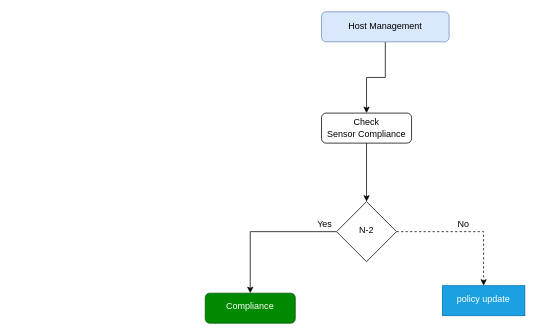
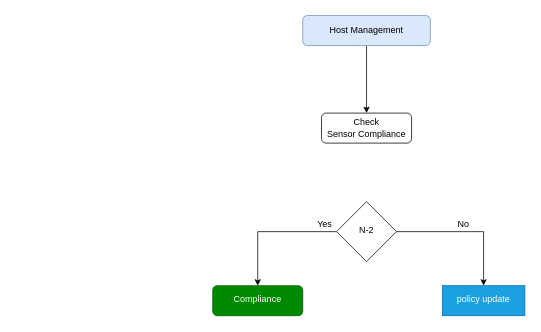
node "Host Management": moved (385, 27) -> (366, 30)
edge "Check Sensor Compliance" -> "N-2": removed
edge "N-2" -> "policy update": style dashed -> solid
node "Compliance": moved (250, 308) -> (258, 300)
